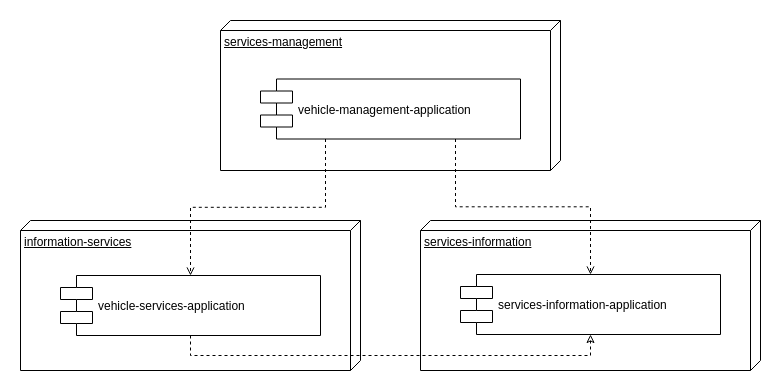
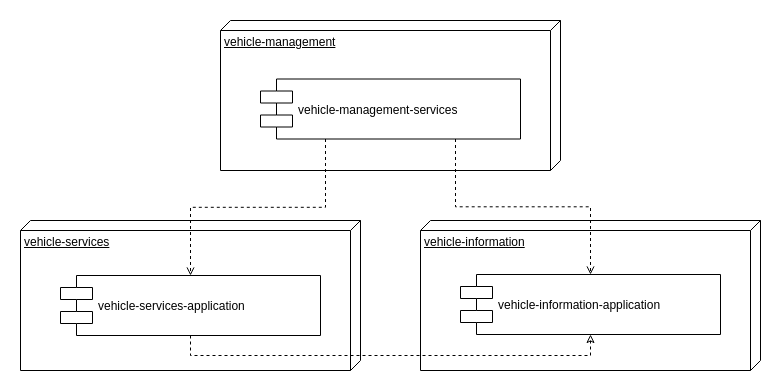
node "services-management": label "services-management" -> "vehicle-management"
node "vehicle-management-application": label "vehicle-management-application" -> "vehicle-management-services"
node "information-services": label "information-services" -> "vehicle-services"
node "services-information": label "services-information" -> "vehicle-information"
node "services-information-application": label "services-information-application" -> "vehicle-information-application"
